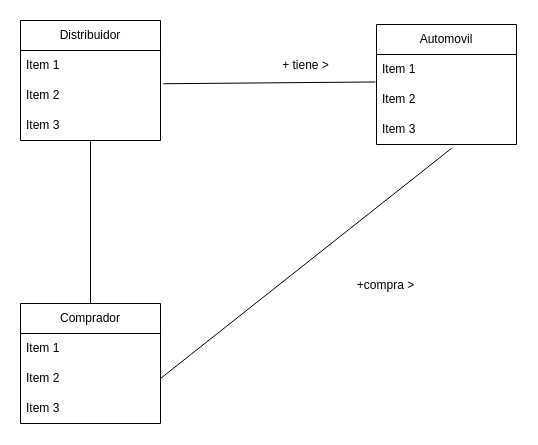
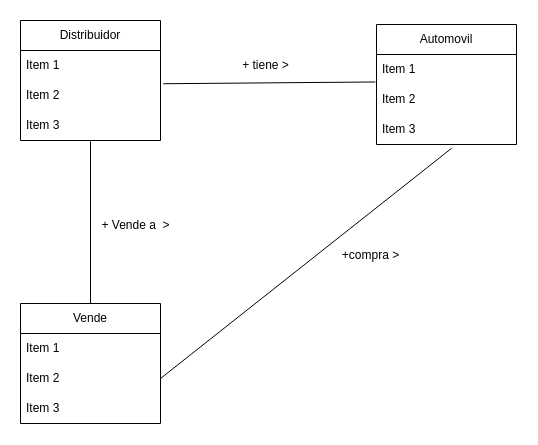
node "+ tiene >": moved (306, 66) -> (266, 66)
node "+ Vende a >": added
node "+compra >": moved (386, 286) -> (371, 256)
node "Comprador": label "Comprador" -> "Vende"
